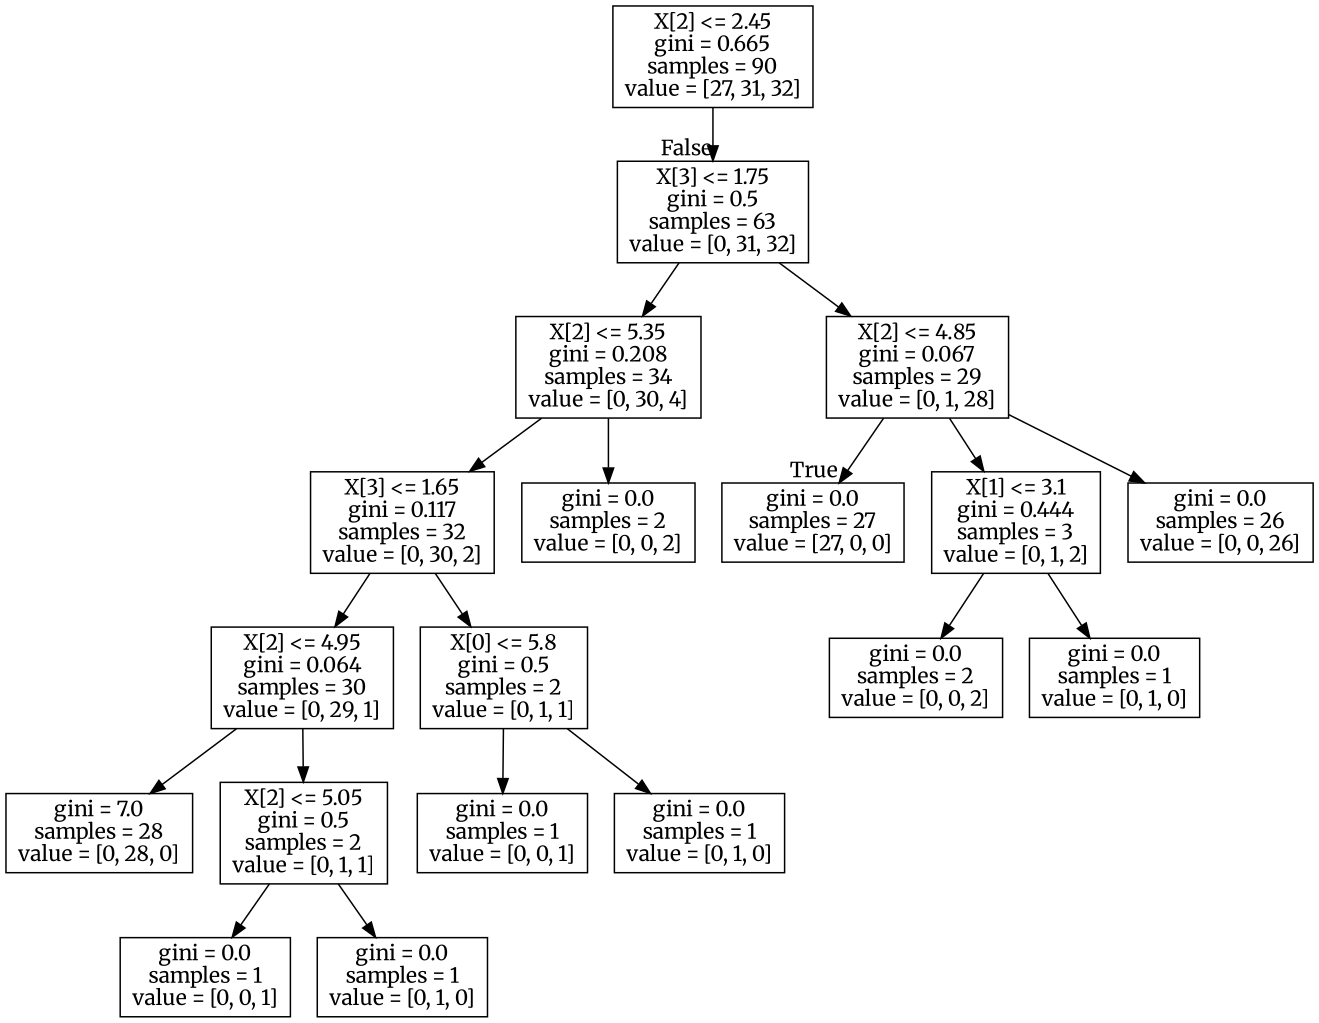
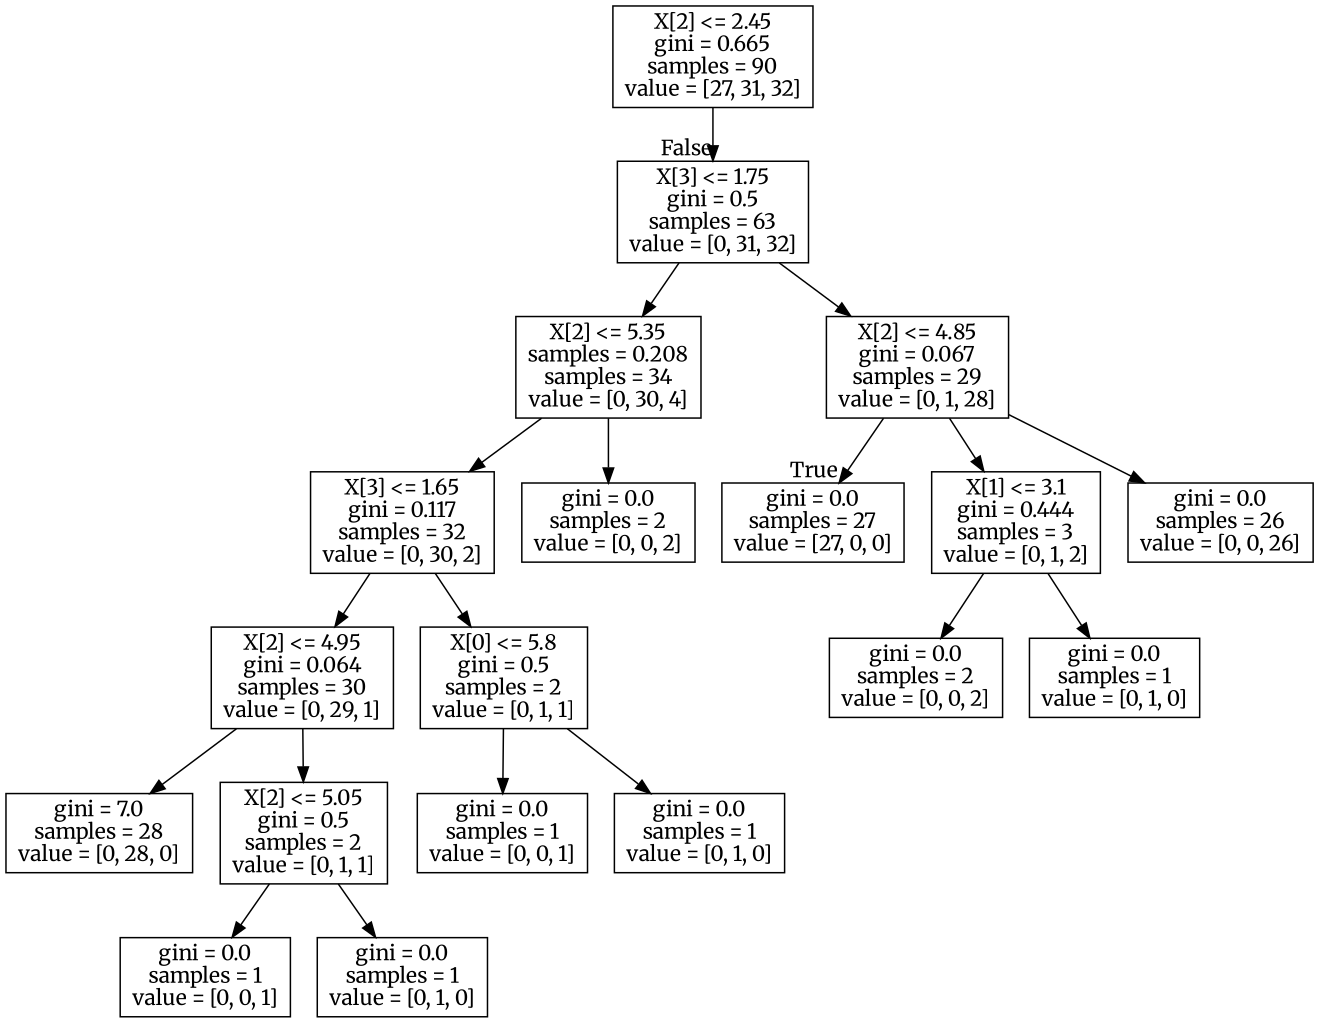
node "X[2] <= 5.35 gini = 0.208 samples = 34 value = [0, 30, 4]": label "X[2] <= 5.35 gini = 0.208 samples = 34 value = [0, 30, 4]" -> "X[2] <= 5.35 samples = 0.208 samples = 34 value = [0, 30, 4]"
